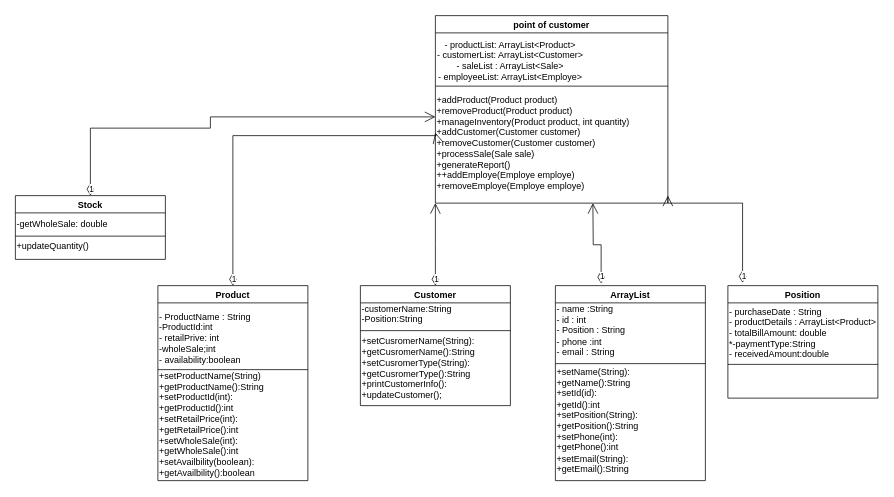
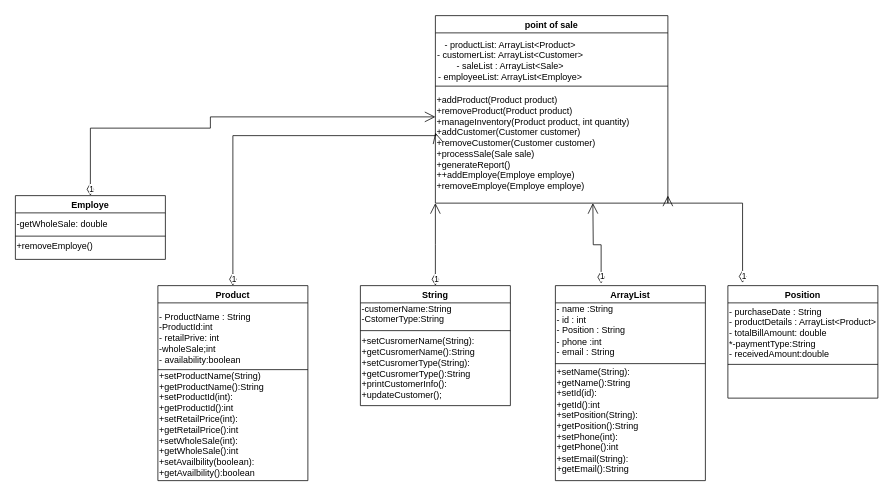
node "point of customer": label "point of customer" -> "point of sale"
node "Stock": label "Stock" -> "Employe"
node "+updateQuantity()": label "+updateQuantity()" -> "+removeEmploye()"
node "Customer": label "Customer" -> "String"
node "-customerName:String -Position:String": label "-customerName:String -Position:String" -> "-customerName:String -CstomerType:String"
